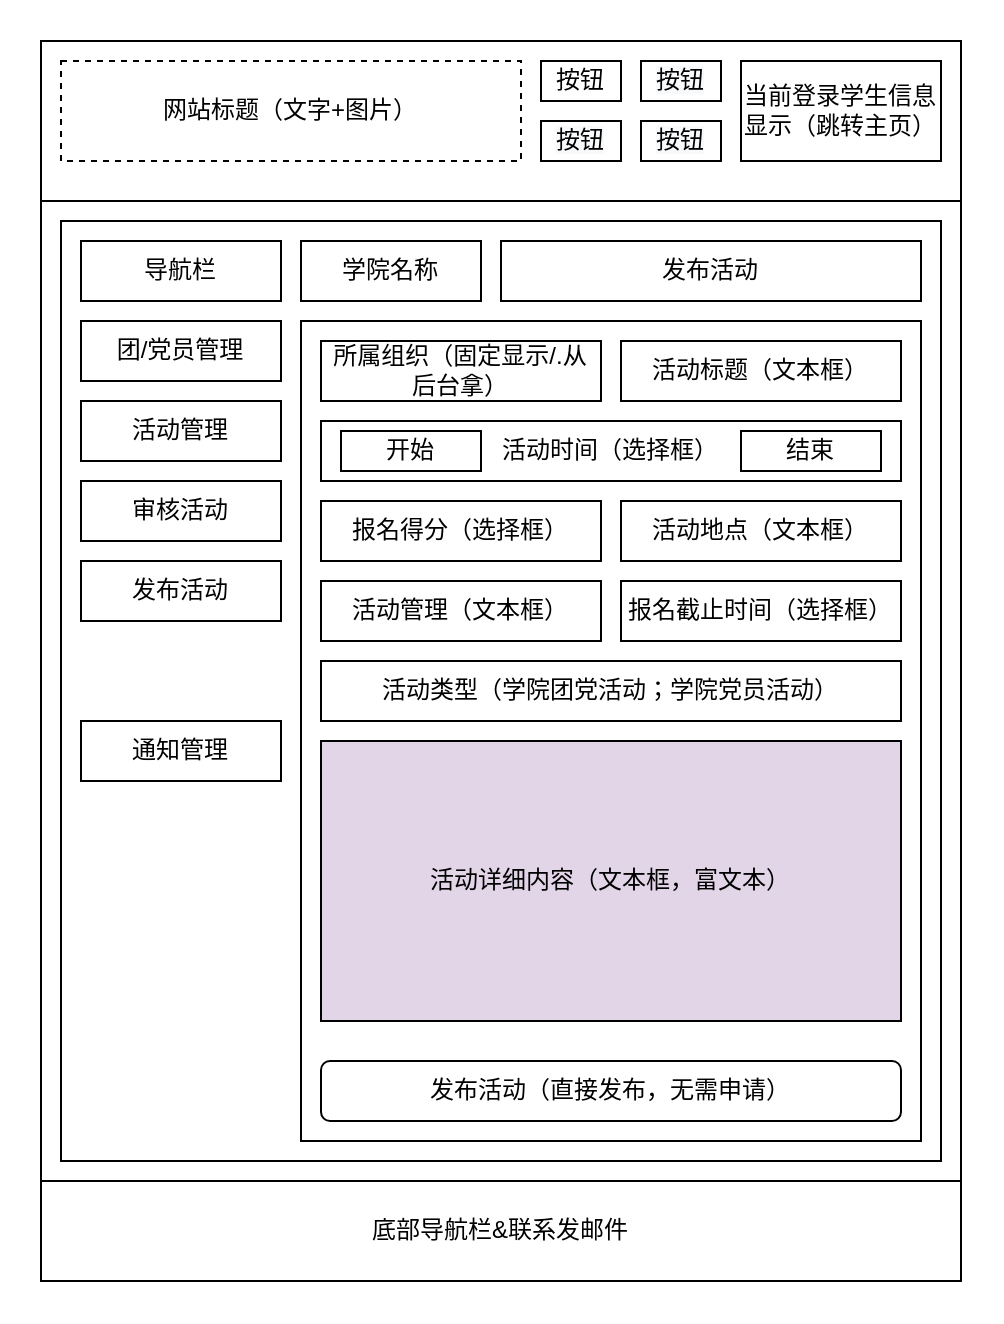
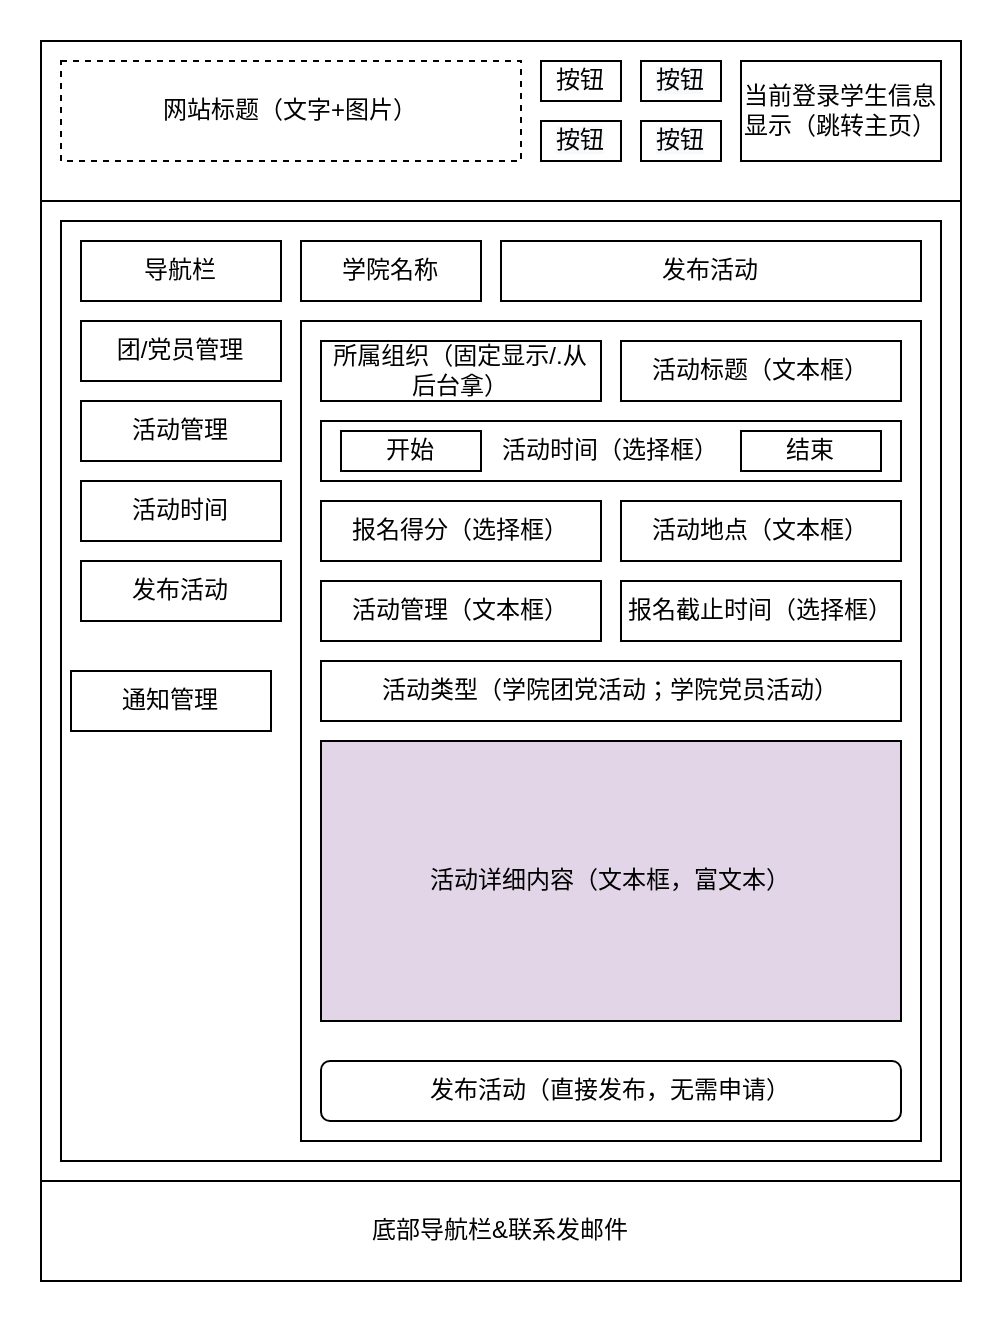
node "审核活动": label "审核活动" -> "活动时间"
node "通知管理": moved (181, 751) -> (171, 701)
